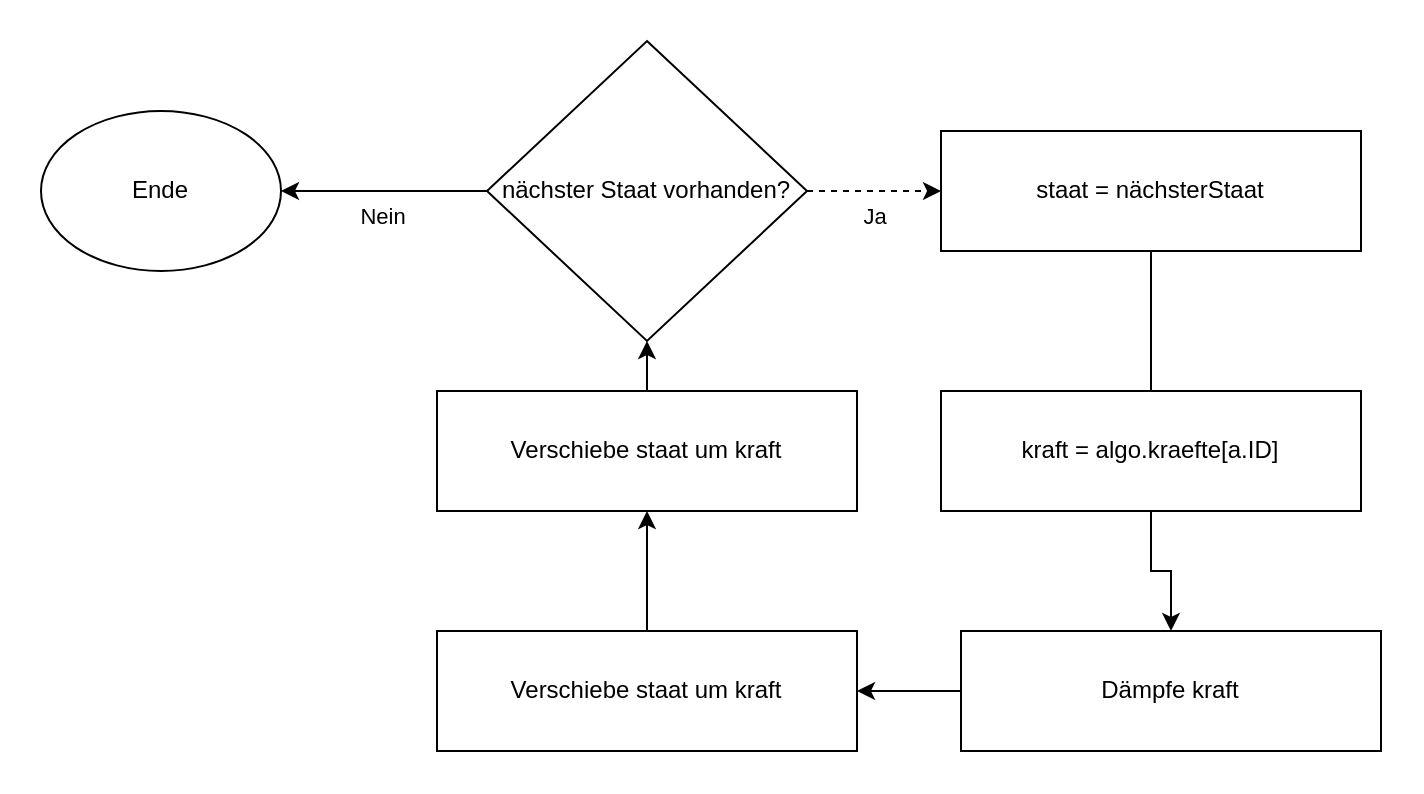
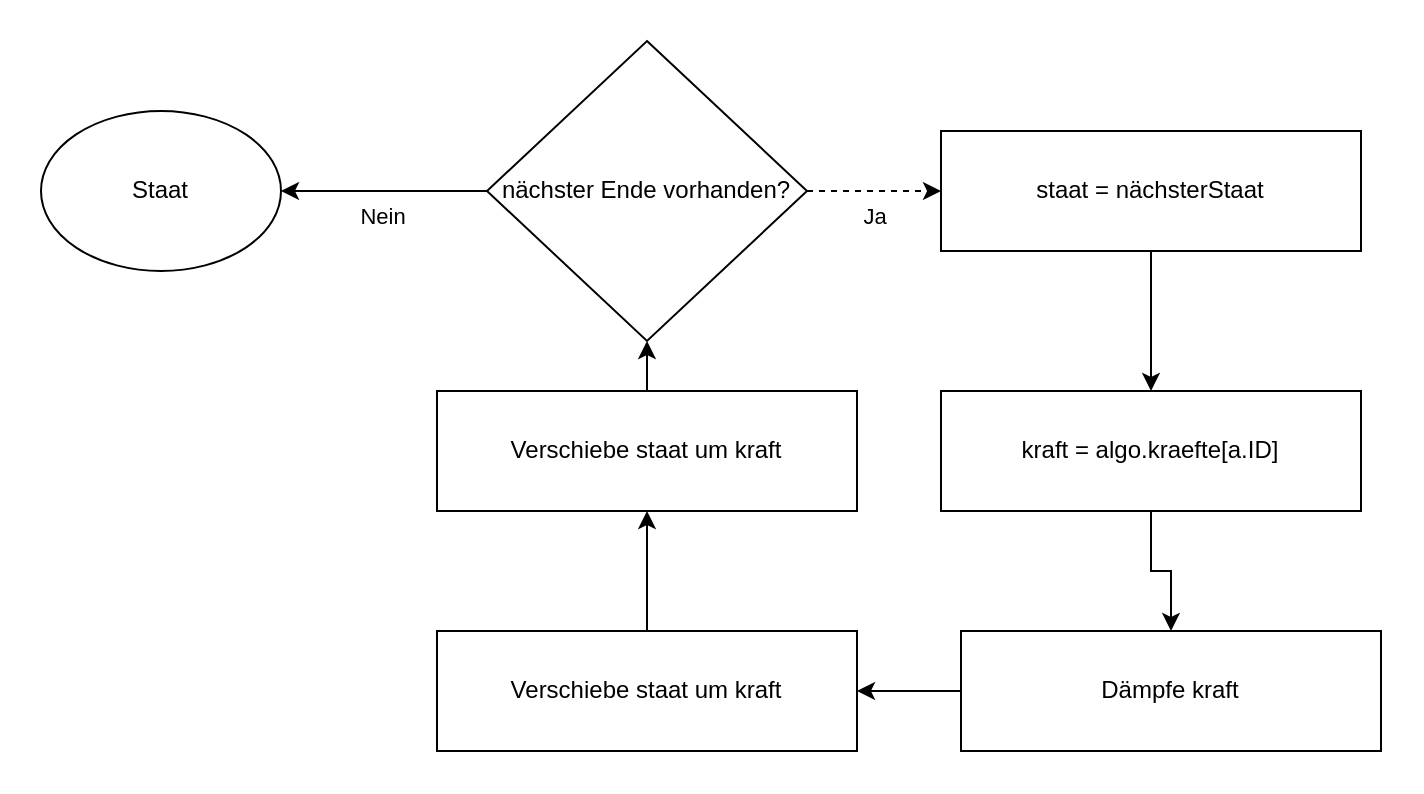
node "Ende": label "Ende" -> "Staat"
node "nächster Staat vorhanden?": label "nächster Staat vorhanden?" -> "nächster Ende vorhanden?"
edge "staat = nächsterStaat" -- "kraft = algo.kraefte[a.ID]": arrowhead none -> classic
